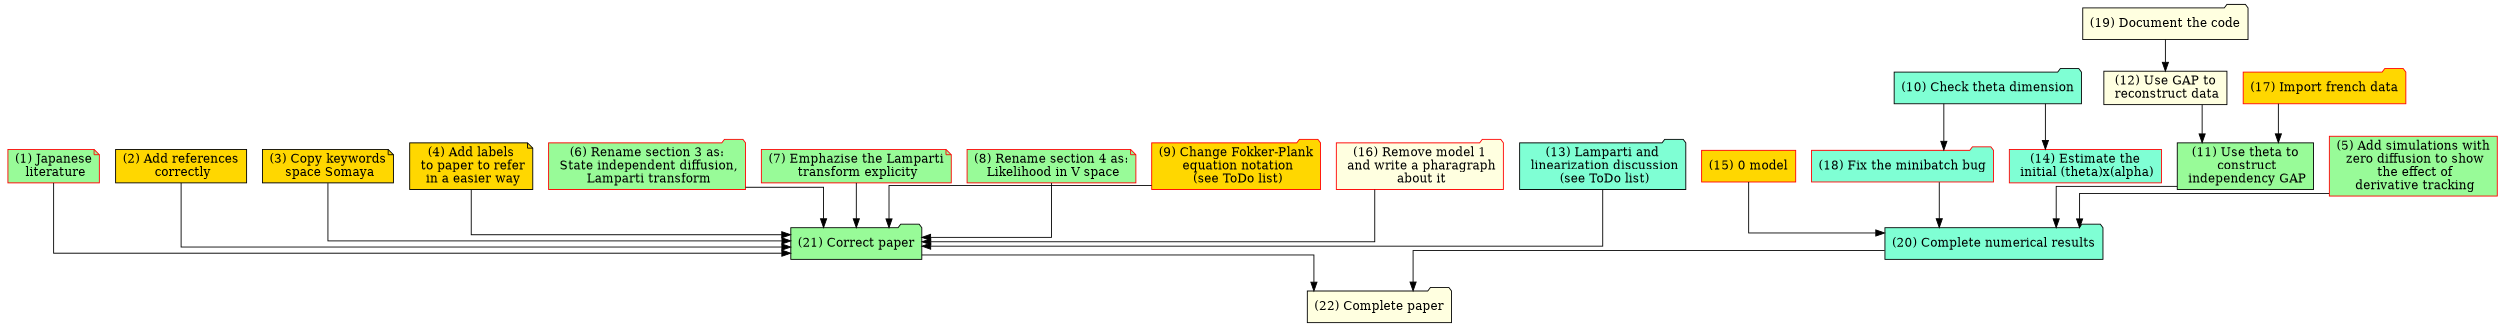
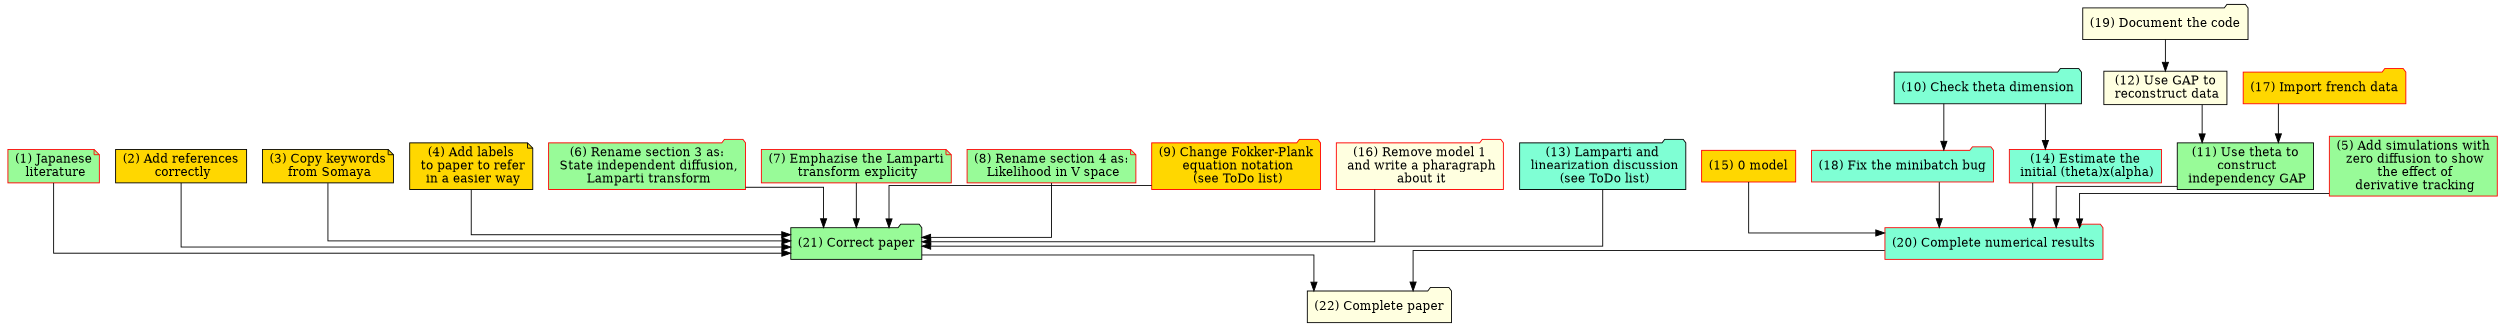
node "(3) Copy keywords space Somaya": label "(3) Copy keywords space Somaya" -> "(3) Copy keywords from Somaya"
edge "(14) Estimate the initial (theta)x(alpha)" -> "(20) Complete numerical results": added
node "(20) Complete numerical results": color black -> red
